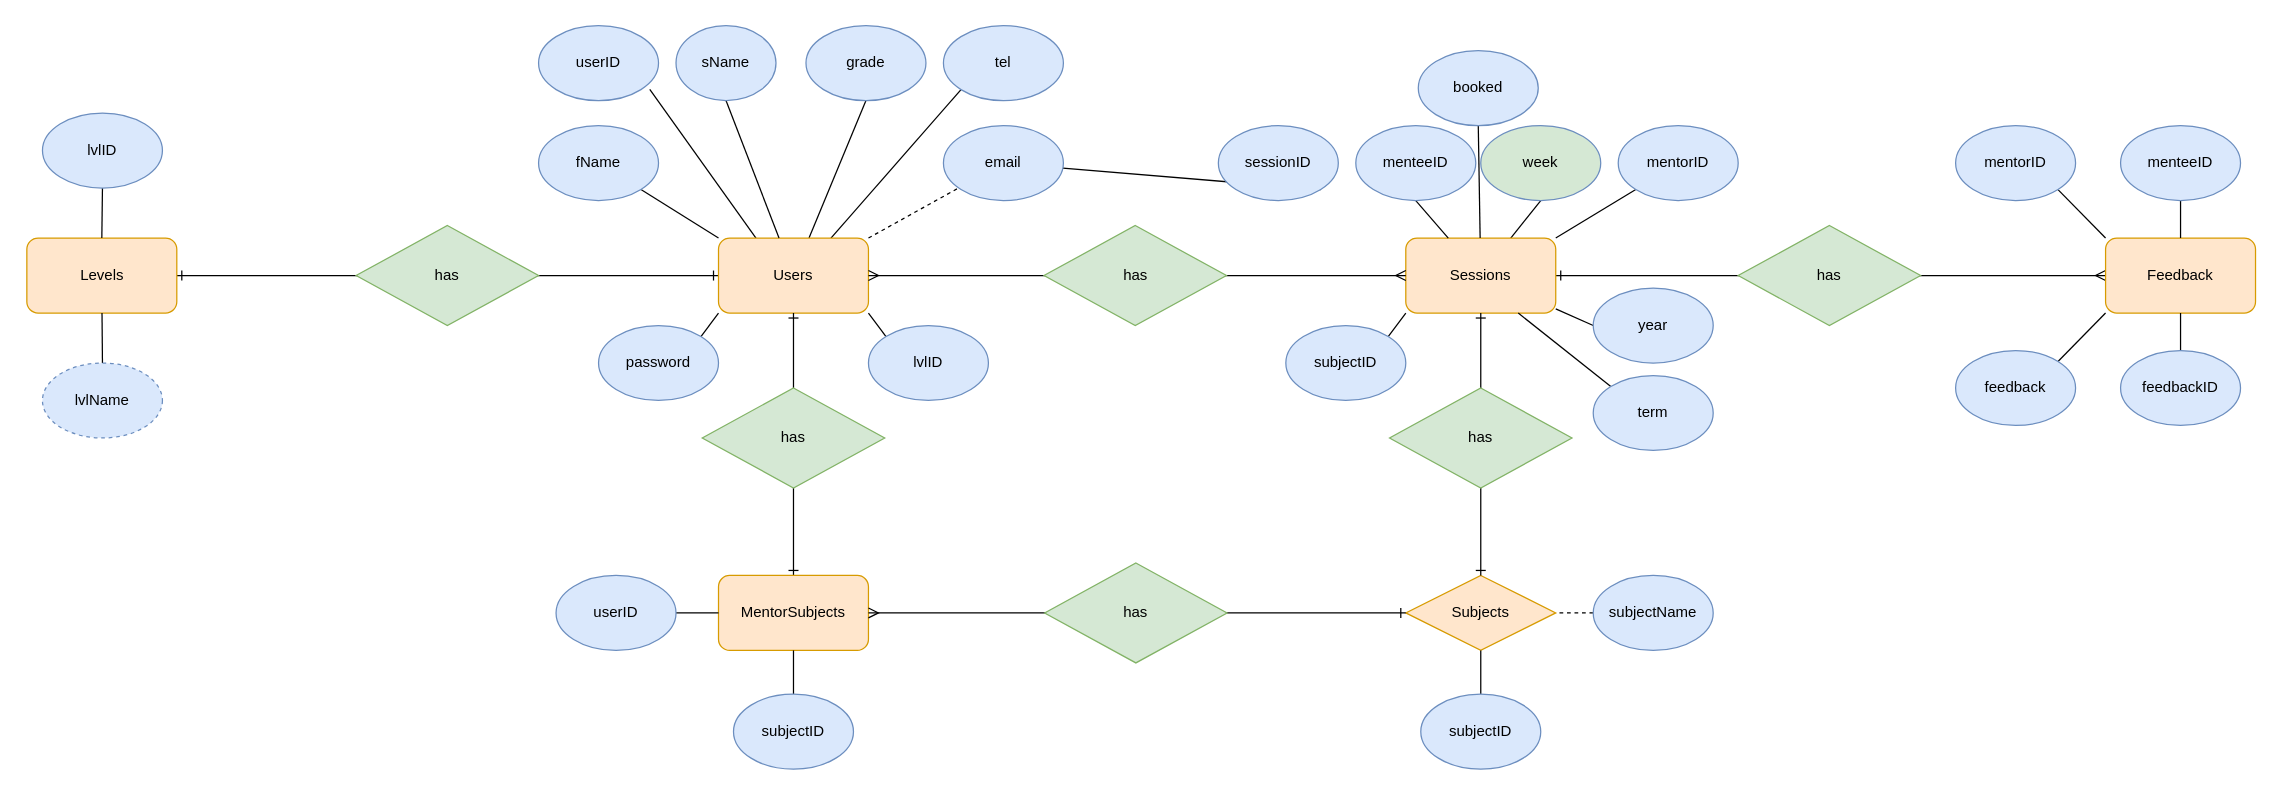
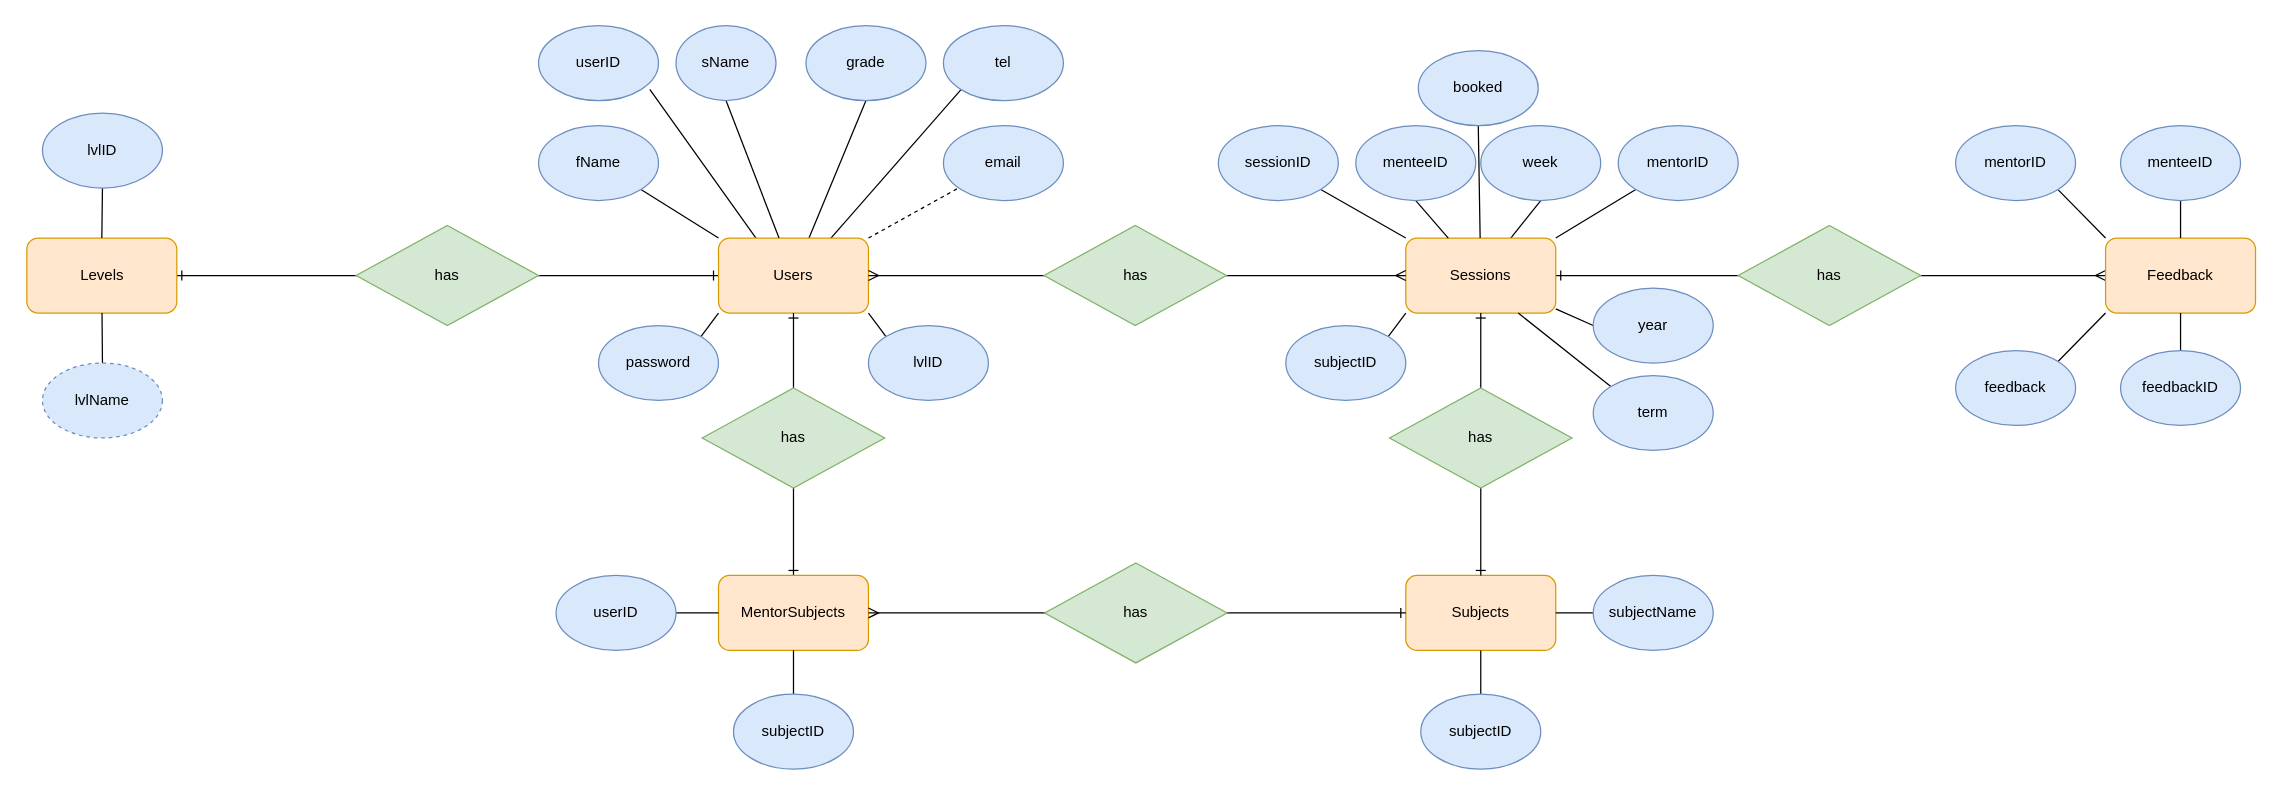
node "week": fillcolor #d5e8d4 -> #dae8fc
edge "email" -- "sessionID": now "Sessions" -- "sessionID"
node "Subjects": shape diamond -> rounded rectangle
edge "Subjects" -- "subjectName": style dashed -> solid
